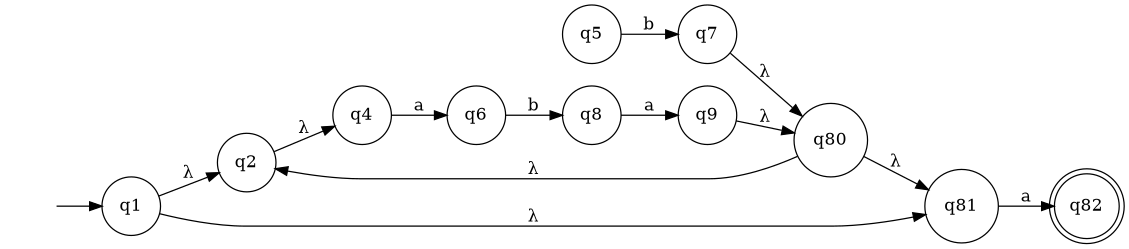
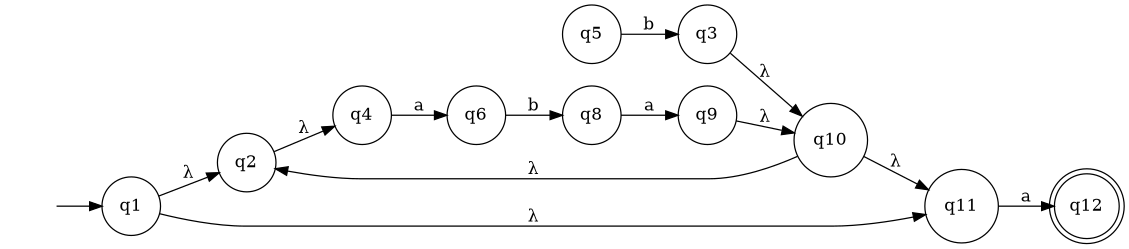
node "q7": label "q7" -> "q3"
node "q80": label "q80" -> "q10"
node "q81": label "q81" -> "q11"
node "q82": label "q82" -> "q12"
